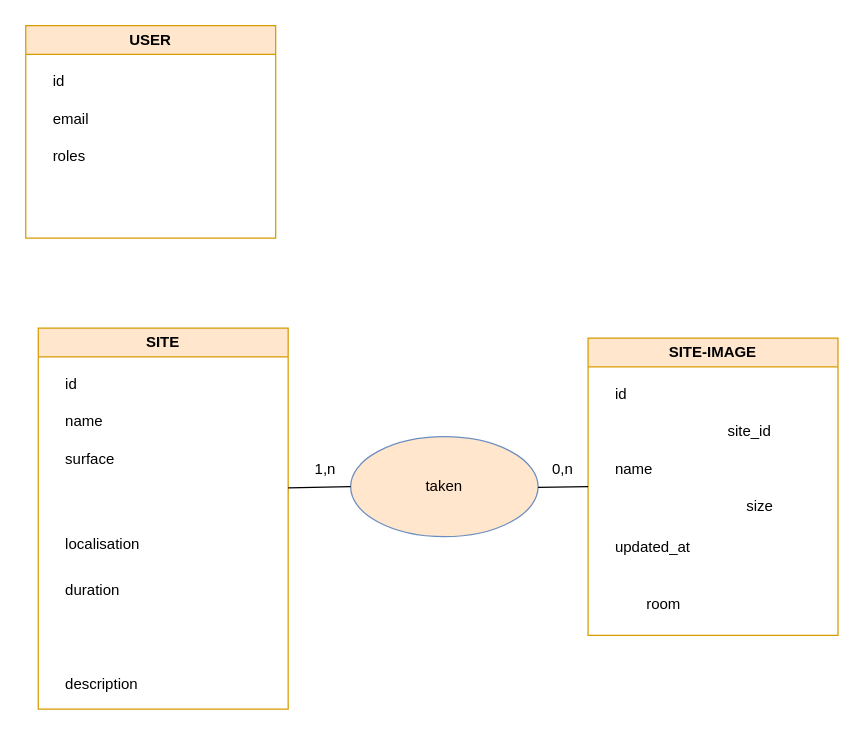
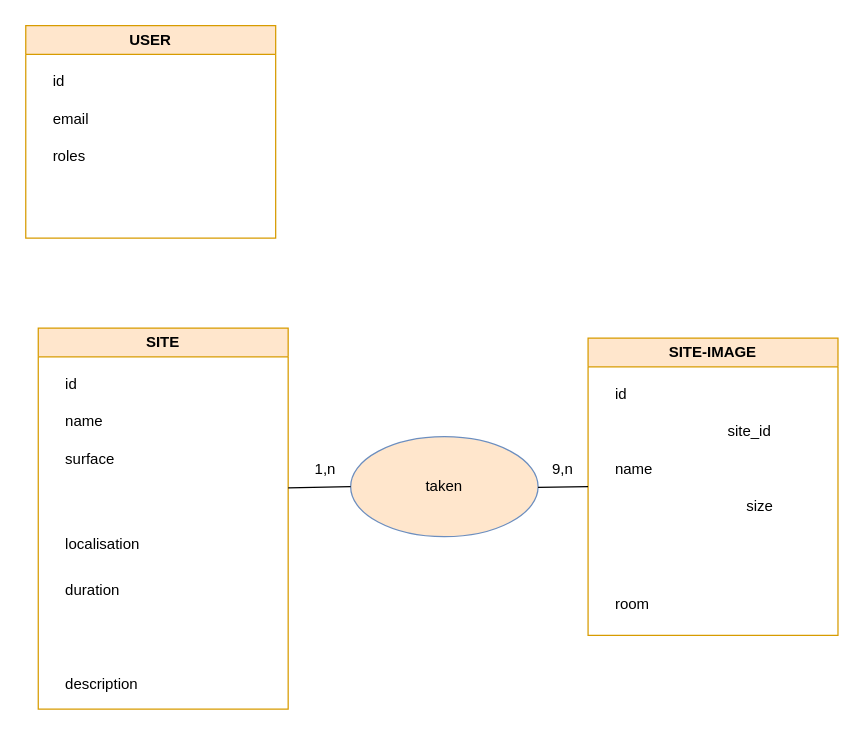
node "0,n": label "0,n" -> "9,n"
node "updated_at": removed
node "room": moved (701, 604) -> (669, 604)
